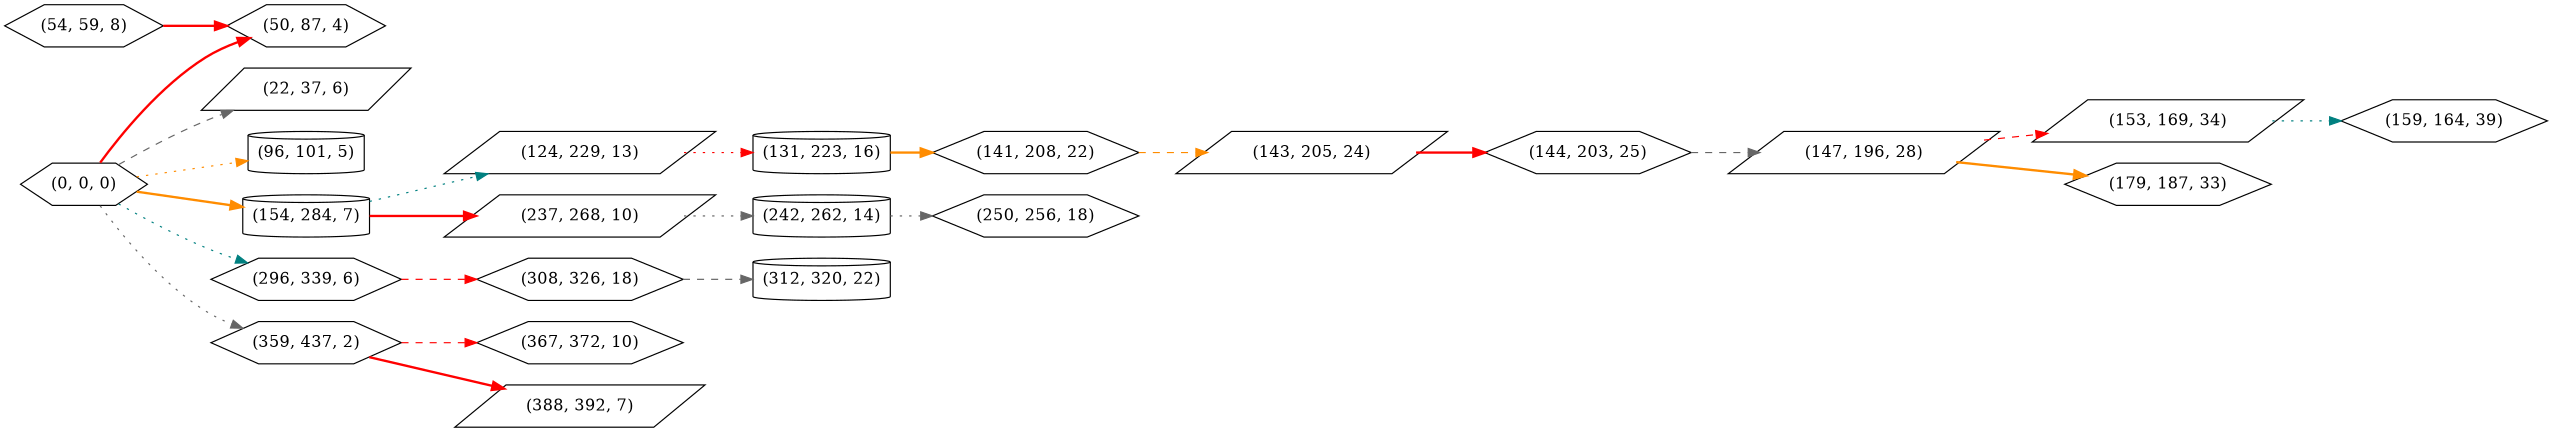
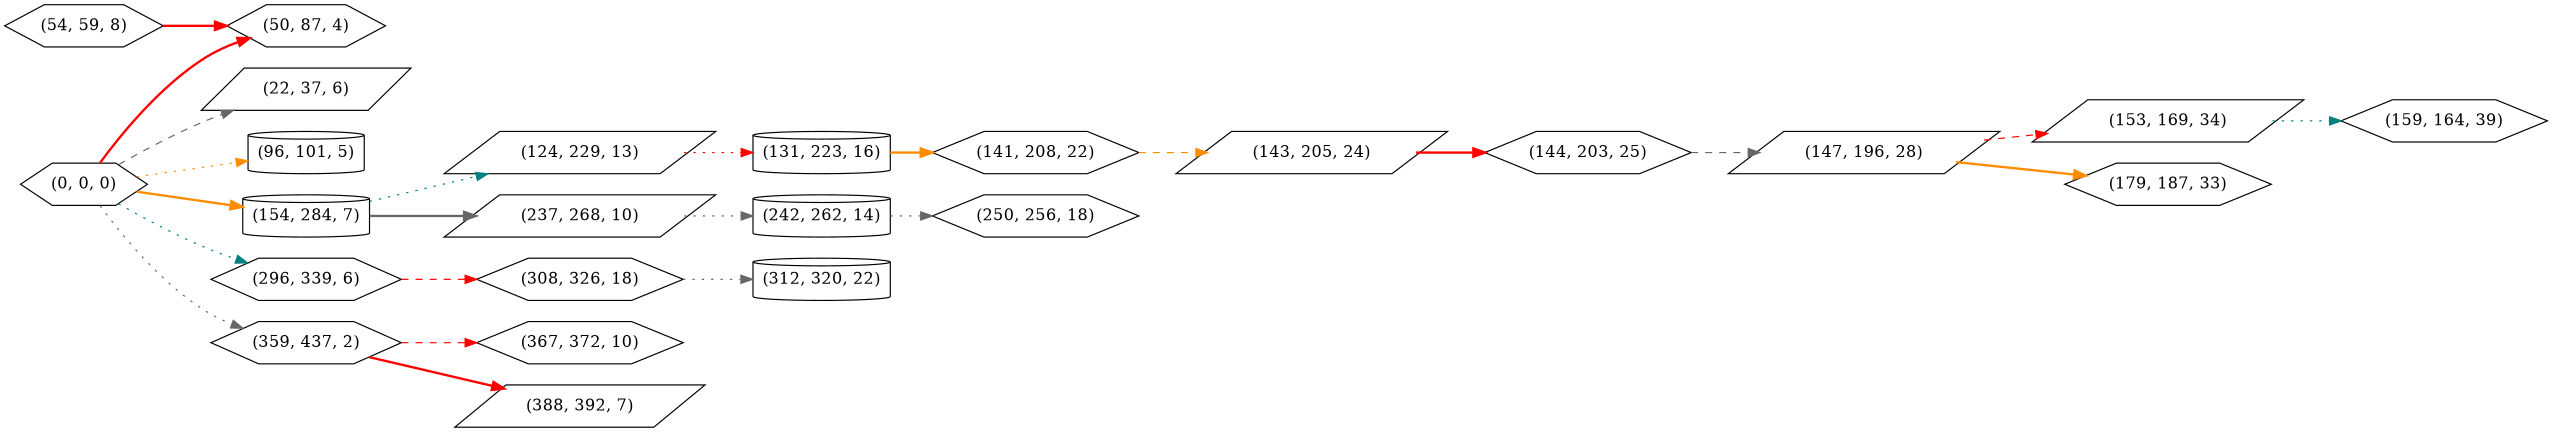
edge "(154, 284, 7)" -> "(237, 268, 10)": color red -> gray40
edge "(308, 326, 18)" -> "(312, 320, 22)": style dashed -> dotted
